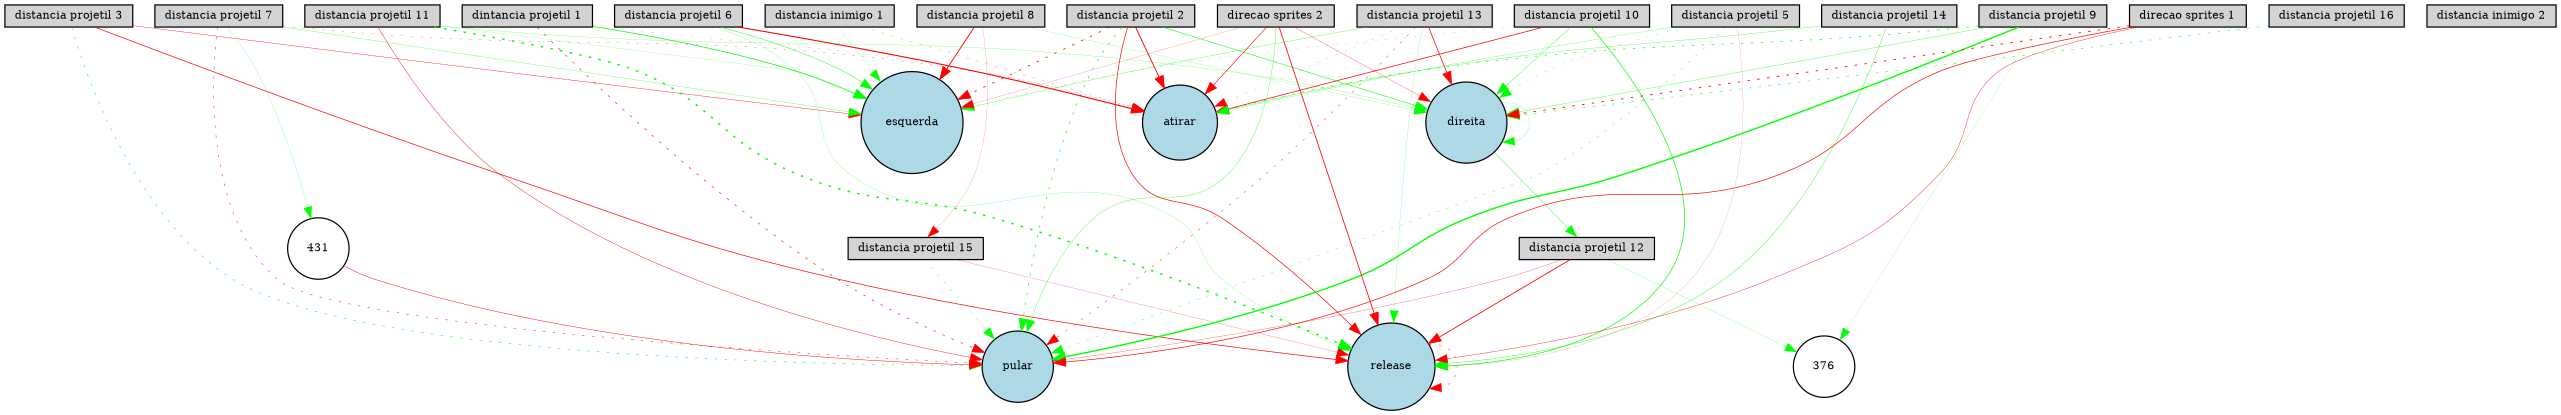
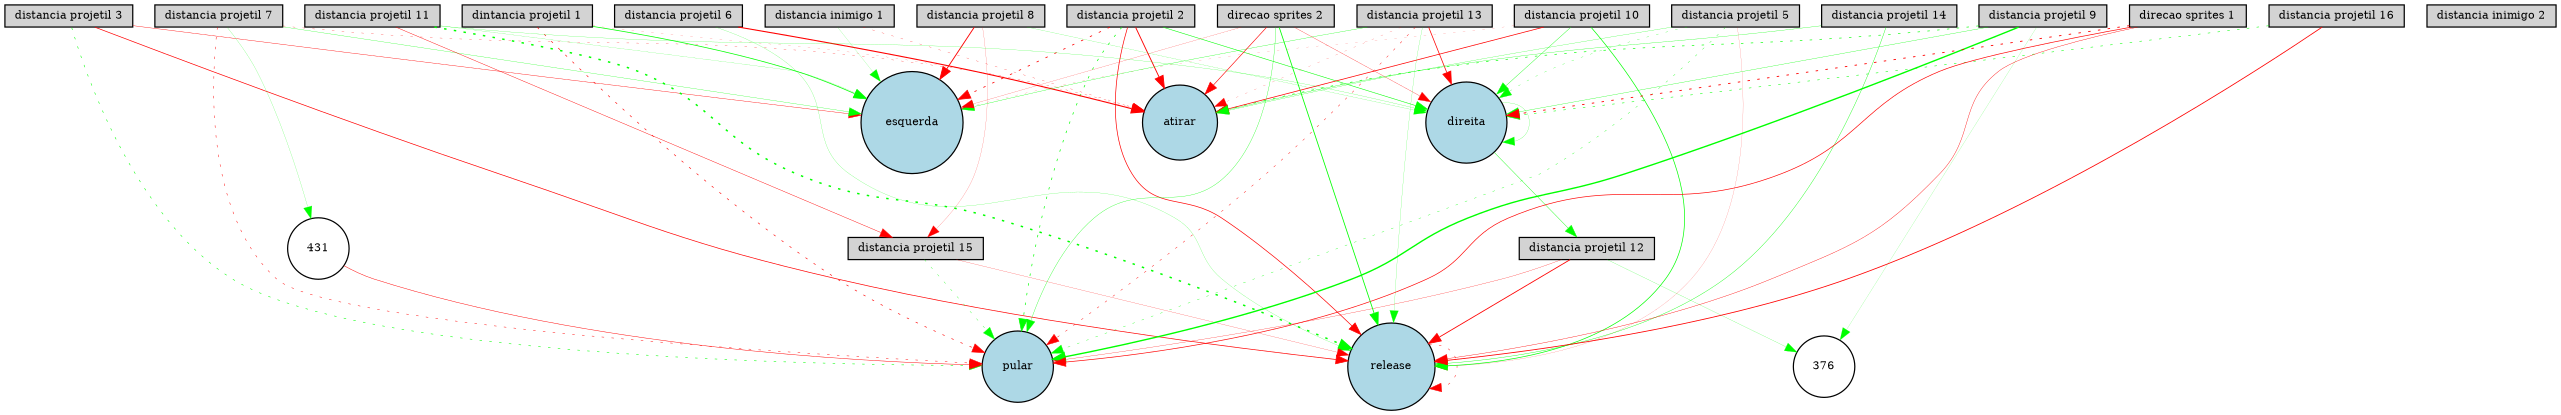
edge "distancia projetil 6" -> "esquerda": removed
edge "direcao sprites 2" -> "release": color red -> green
edge "distancia projetil 11" -> "pular": now "distancia projetil 11" -> "distancia projetil 15"
edge "distancia projetil 16" -> "release": added
